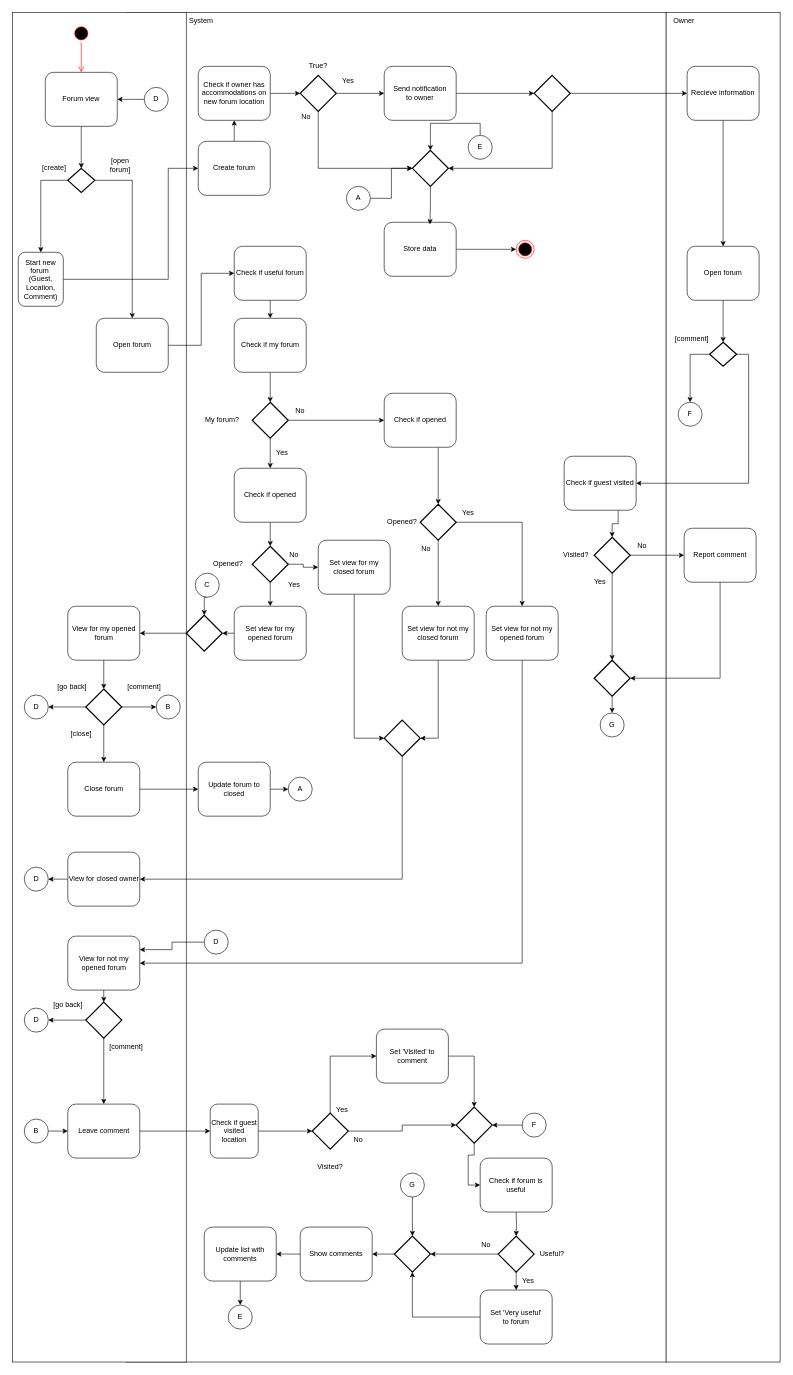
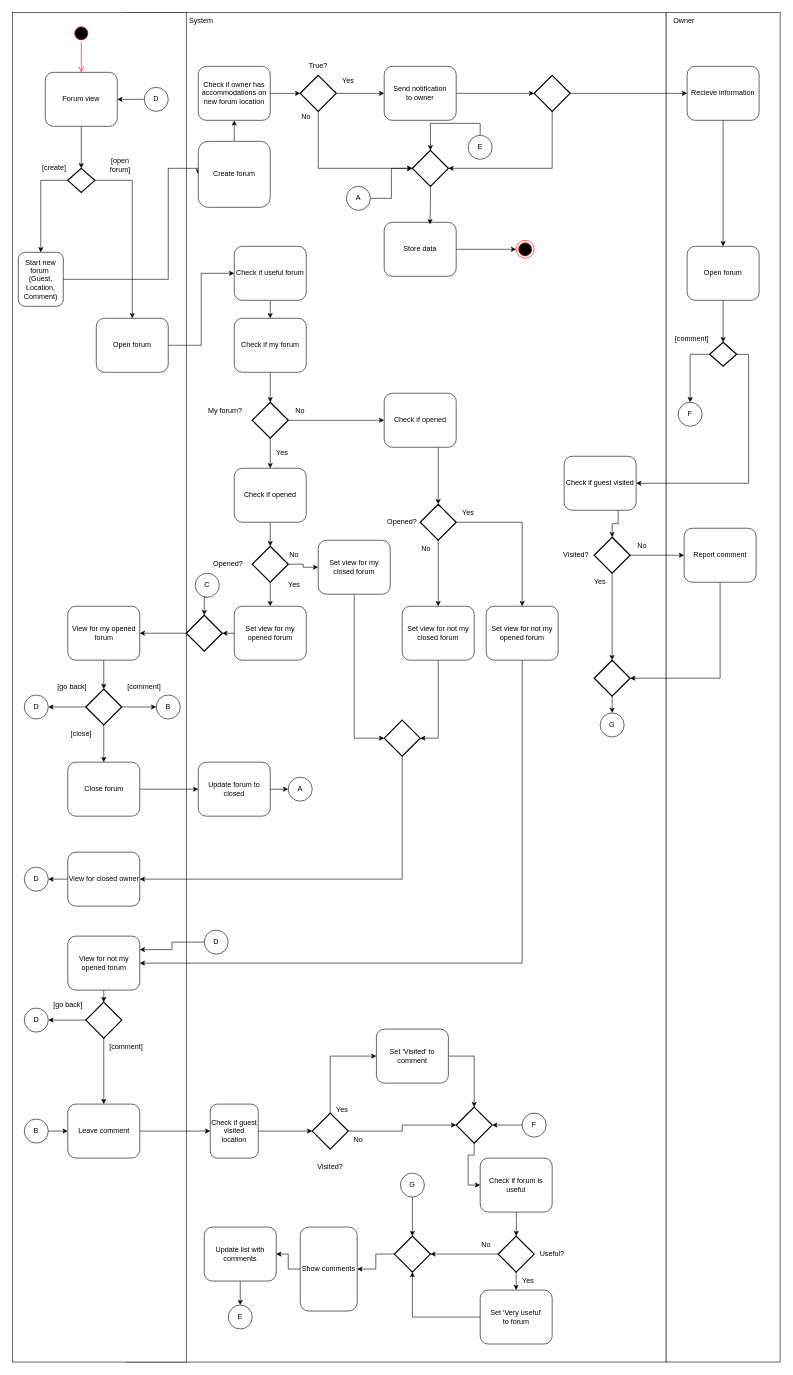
node "Create forum": size 72x54 -> 72x66
node "My forum?": moved (222, 420) -> (225, 411)
node "Show comments": size 72x54 -> 57x84
